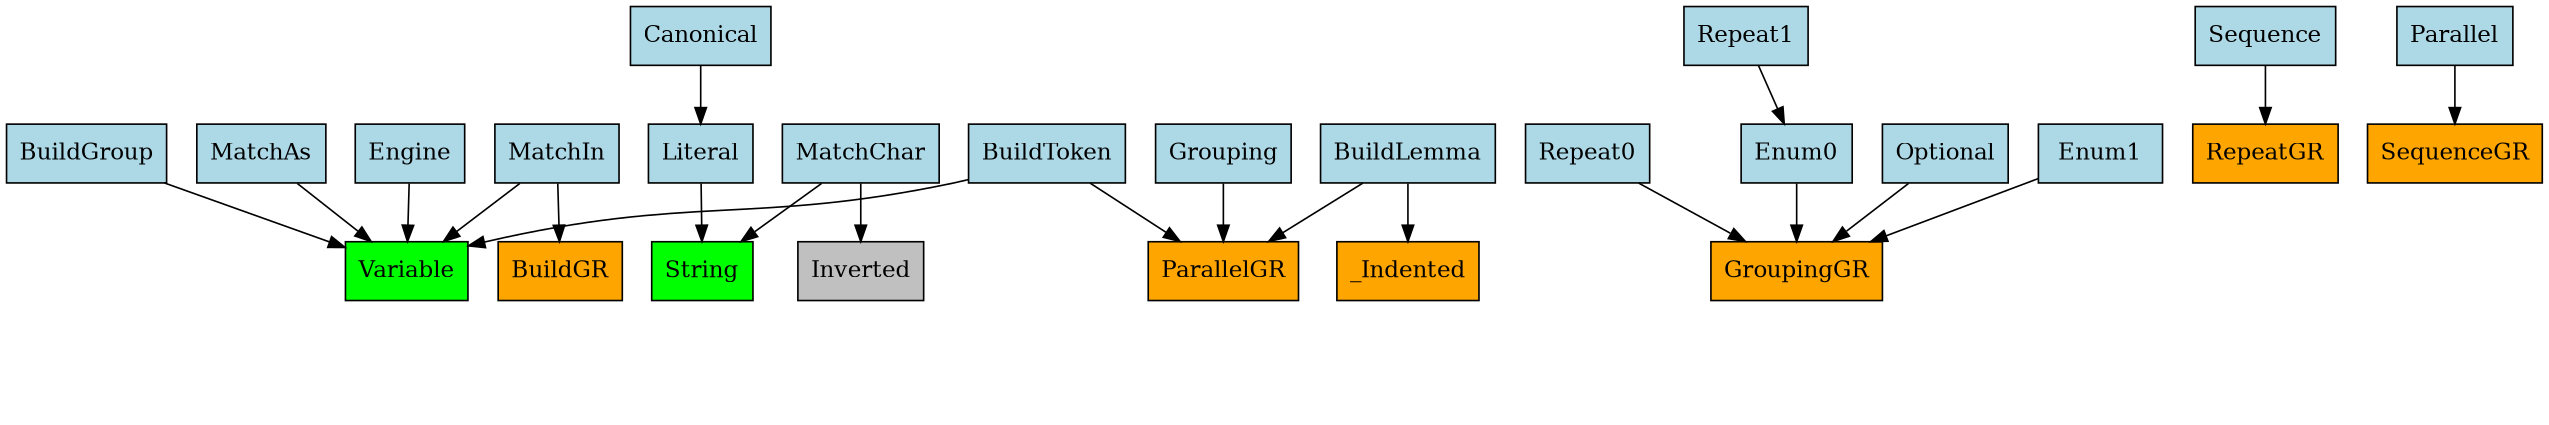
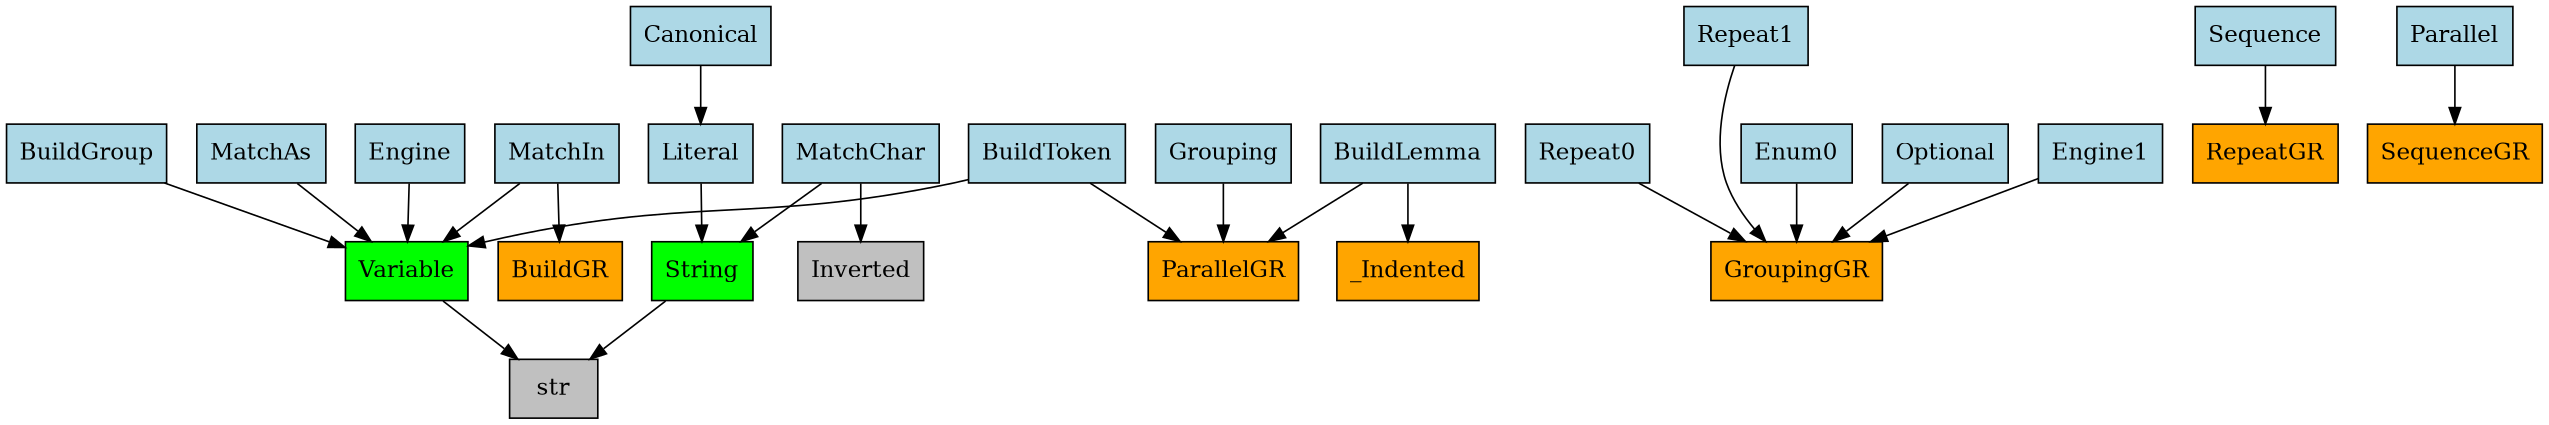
edge "Repeat1" -> "Enum0": now "Repeat1" -> "GroupingGR"
node "Enum1": label "Enum1" -> "Engine1"
node "str": added
